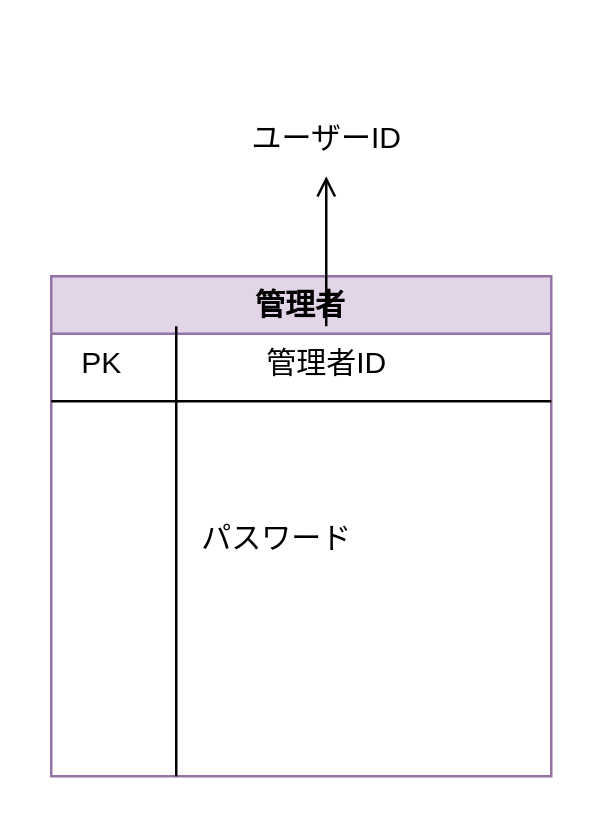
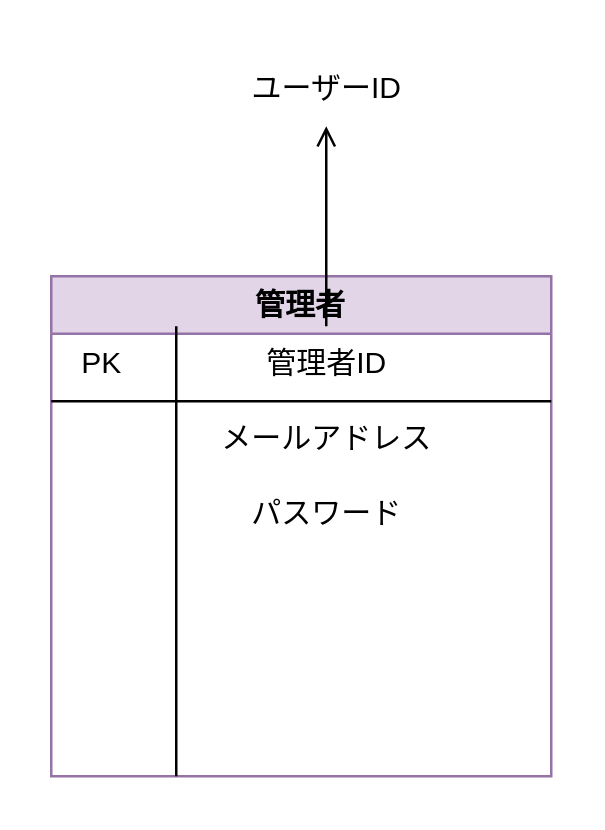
node "ユーザーID": moved (326, 139) -> (326, 89)
node "メールアドレス": added
node "パスワード": moved (276, 539) -> (326, 514)
